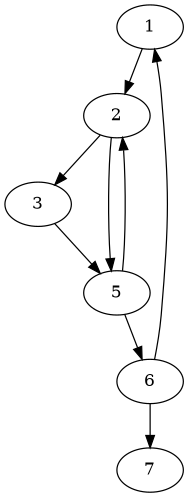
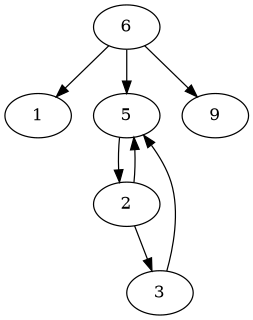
edge "1" -> "2": removed
edge "5" -> "6": reversed
node "7": label "7" -> "9"
